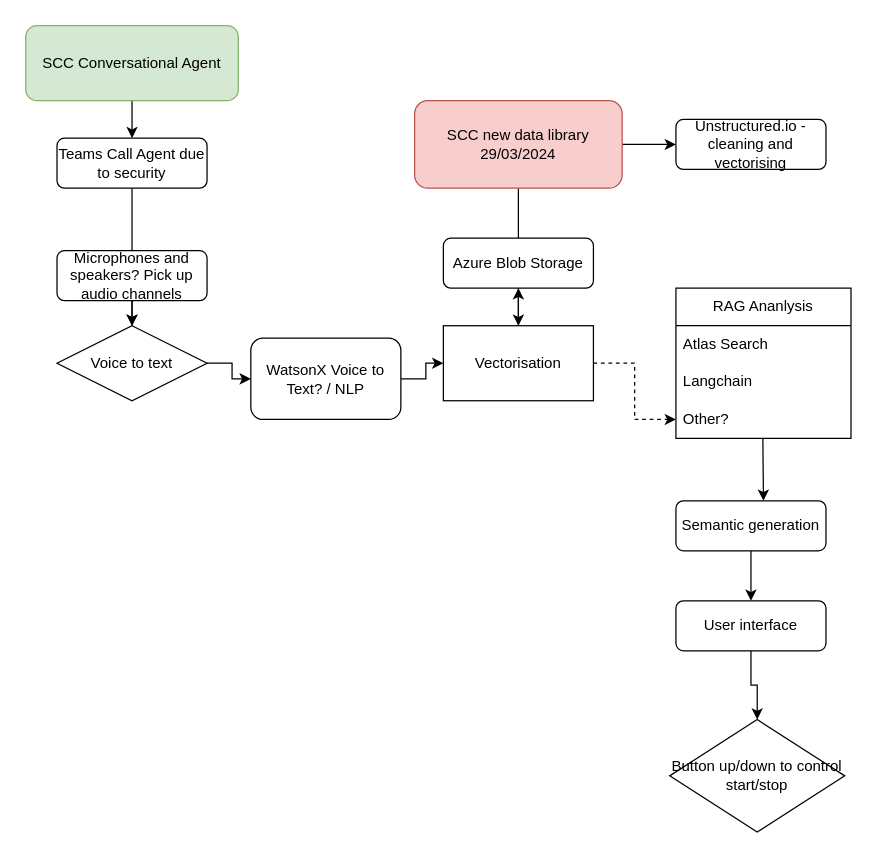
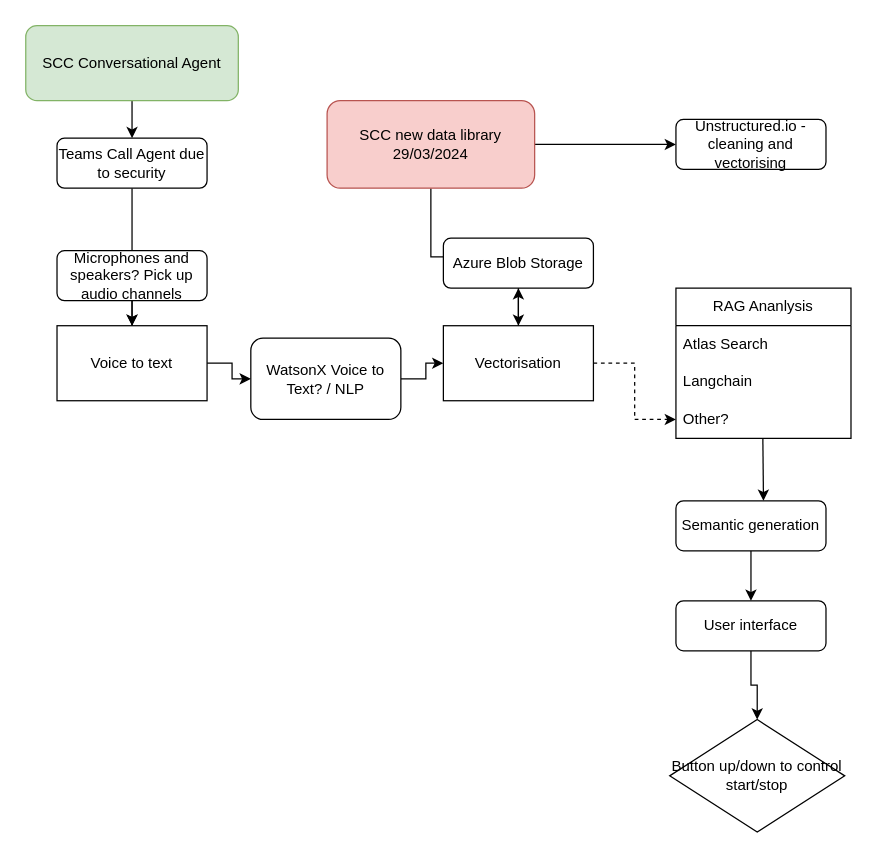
node "SCC new data library 29/03/2024": moved (518, 144) -> (431, 144)
node "Voice to text": shape diamond -> rectangle
